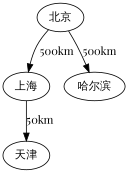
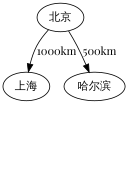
edge "北京" -> "上海": label "500km" -> "1000km"
node "天津": removed
